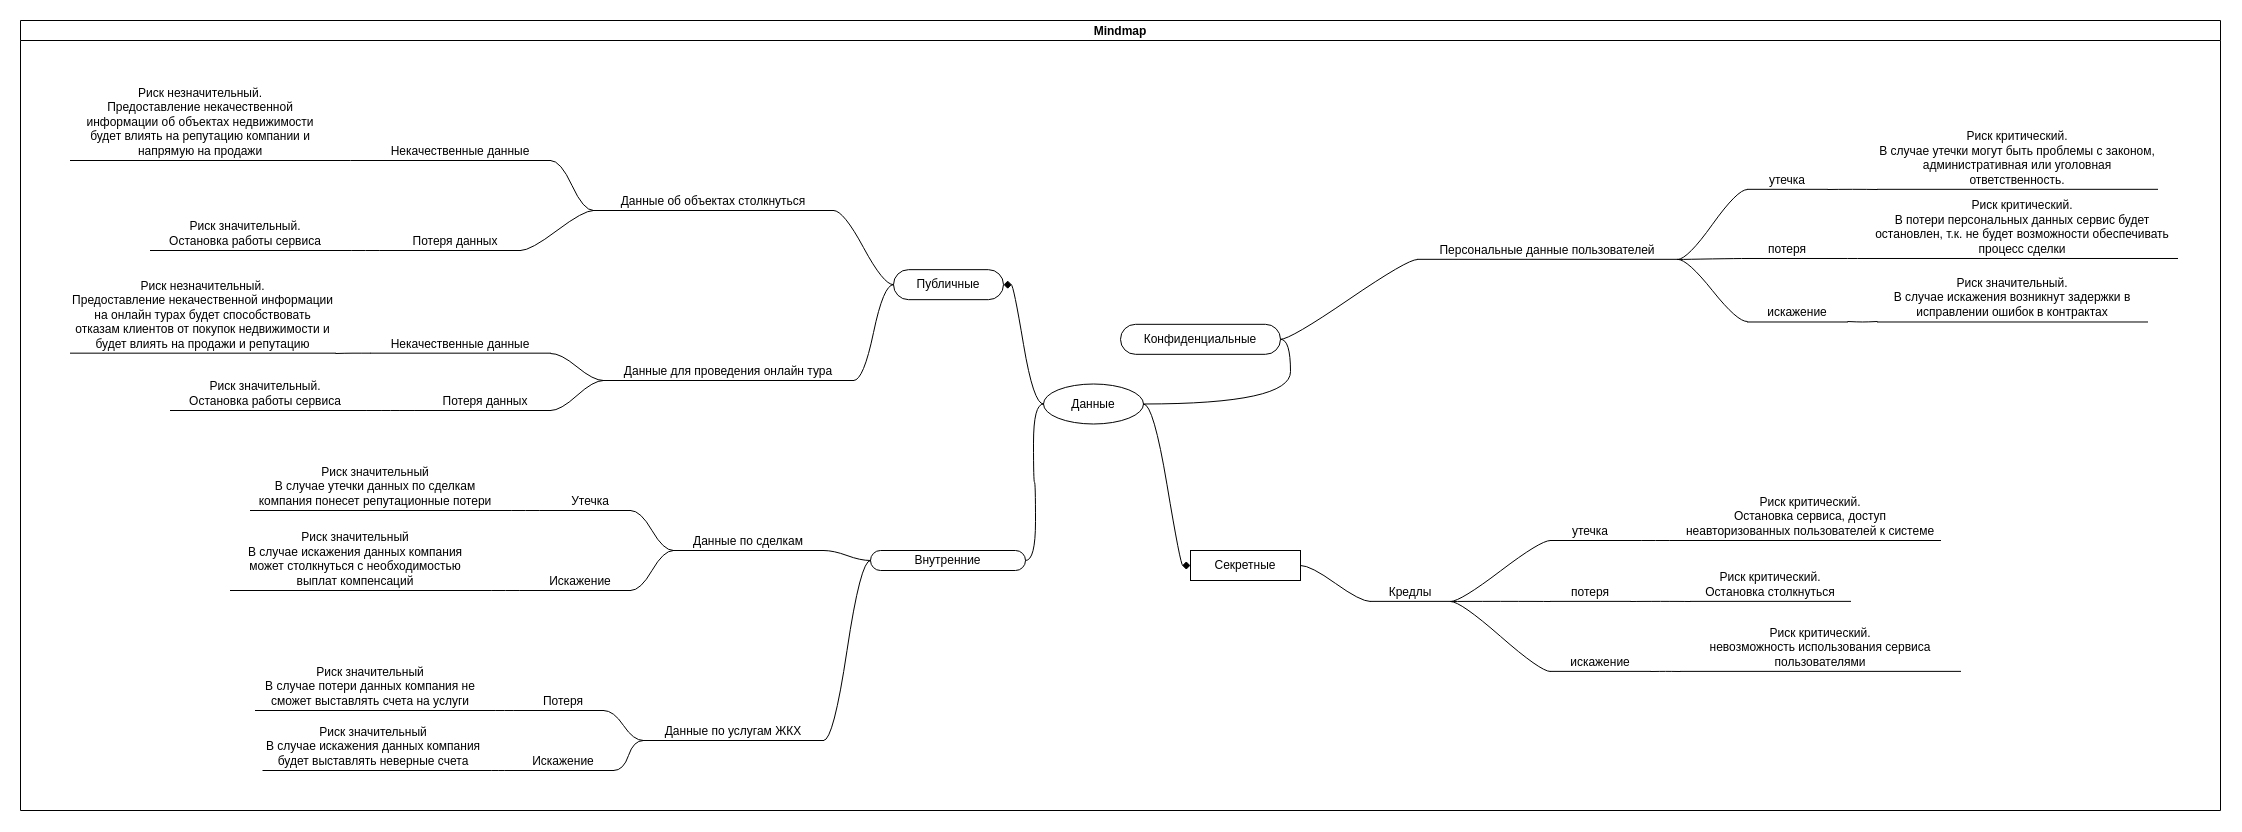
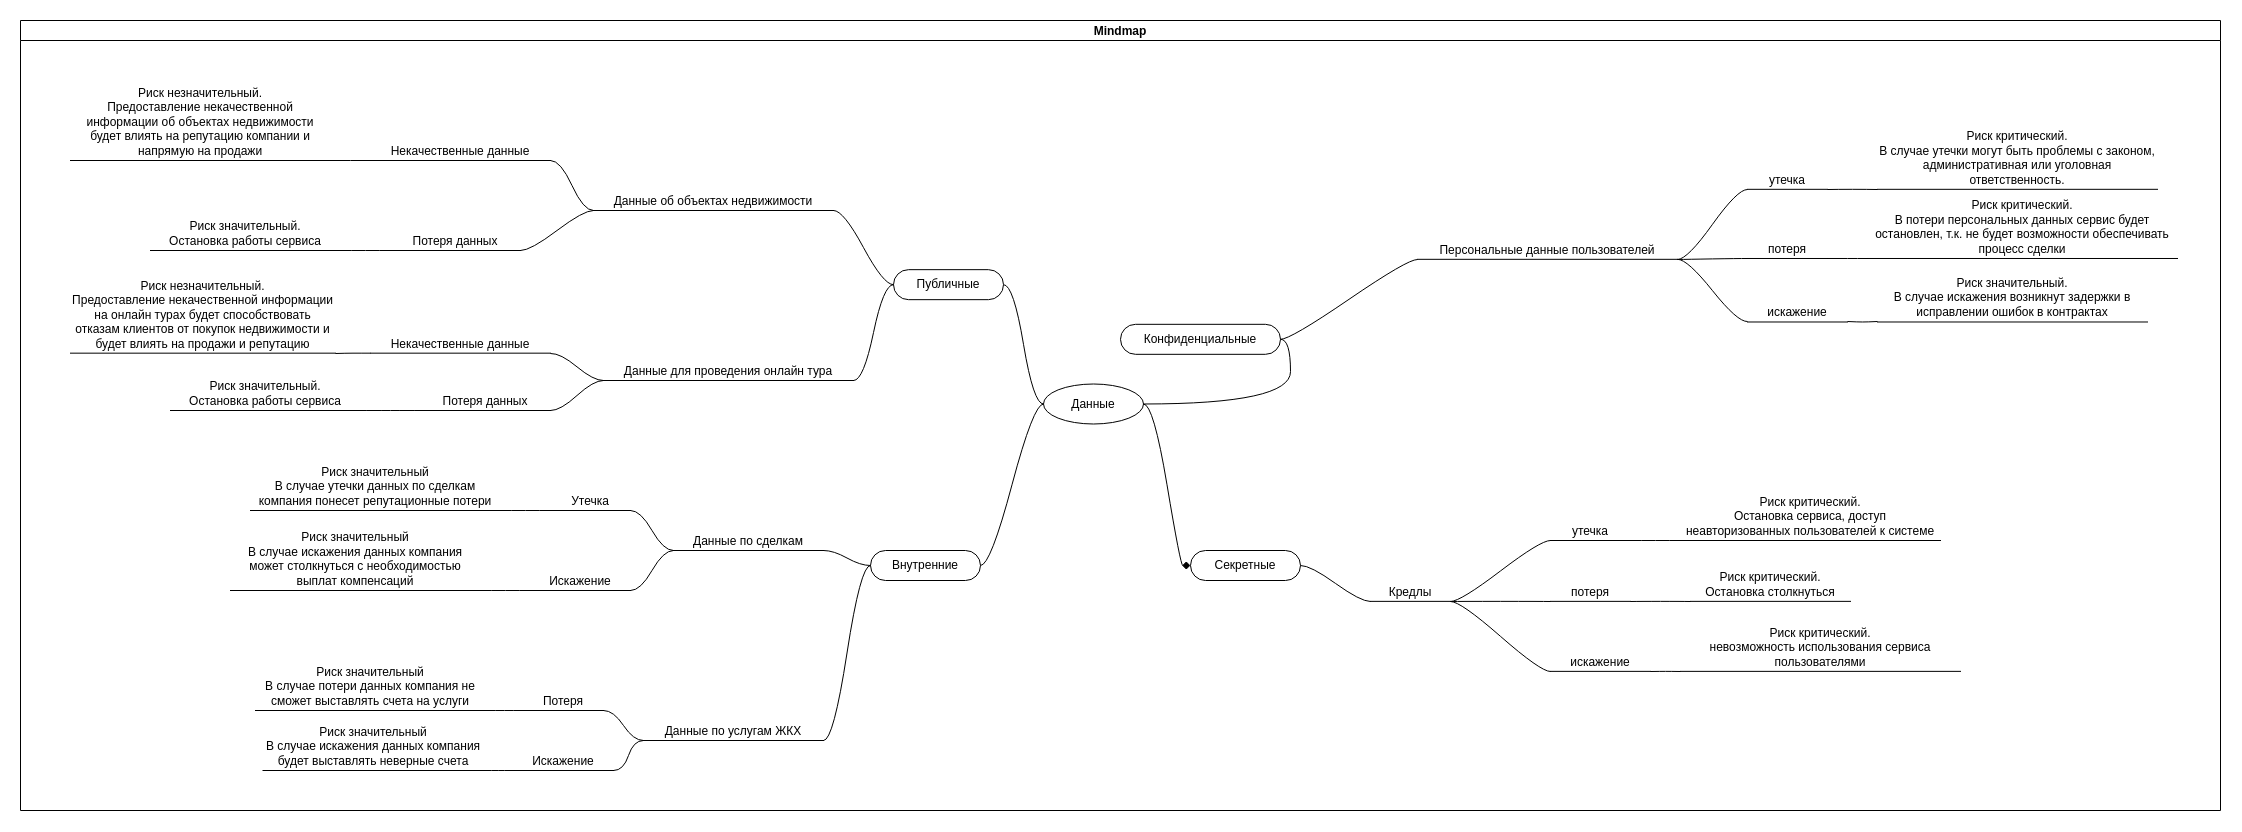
node "Данные об объектах столкнуться": label "Данные об объектах столкнуться" -> "Данные об объектах недвижимости"
edge "Данные" -> "Публичные": arrowhead diamond -> none
node "Внутренние": size 155x20 -> 110x30
node "Секретные": shape rectangle -> rounded rectangle
